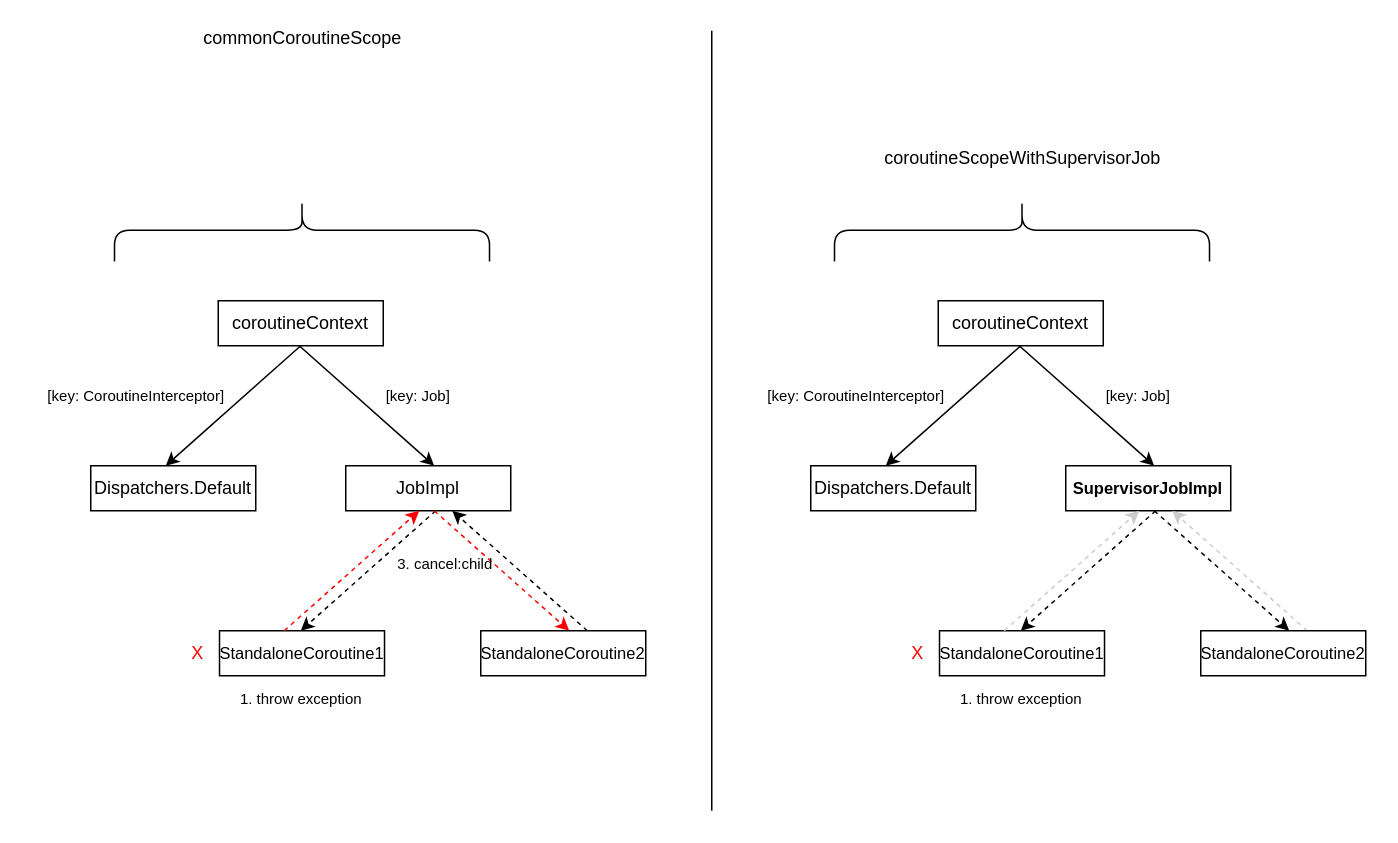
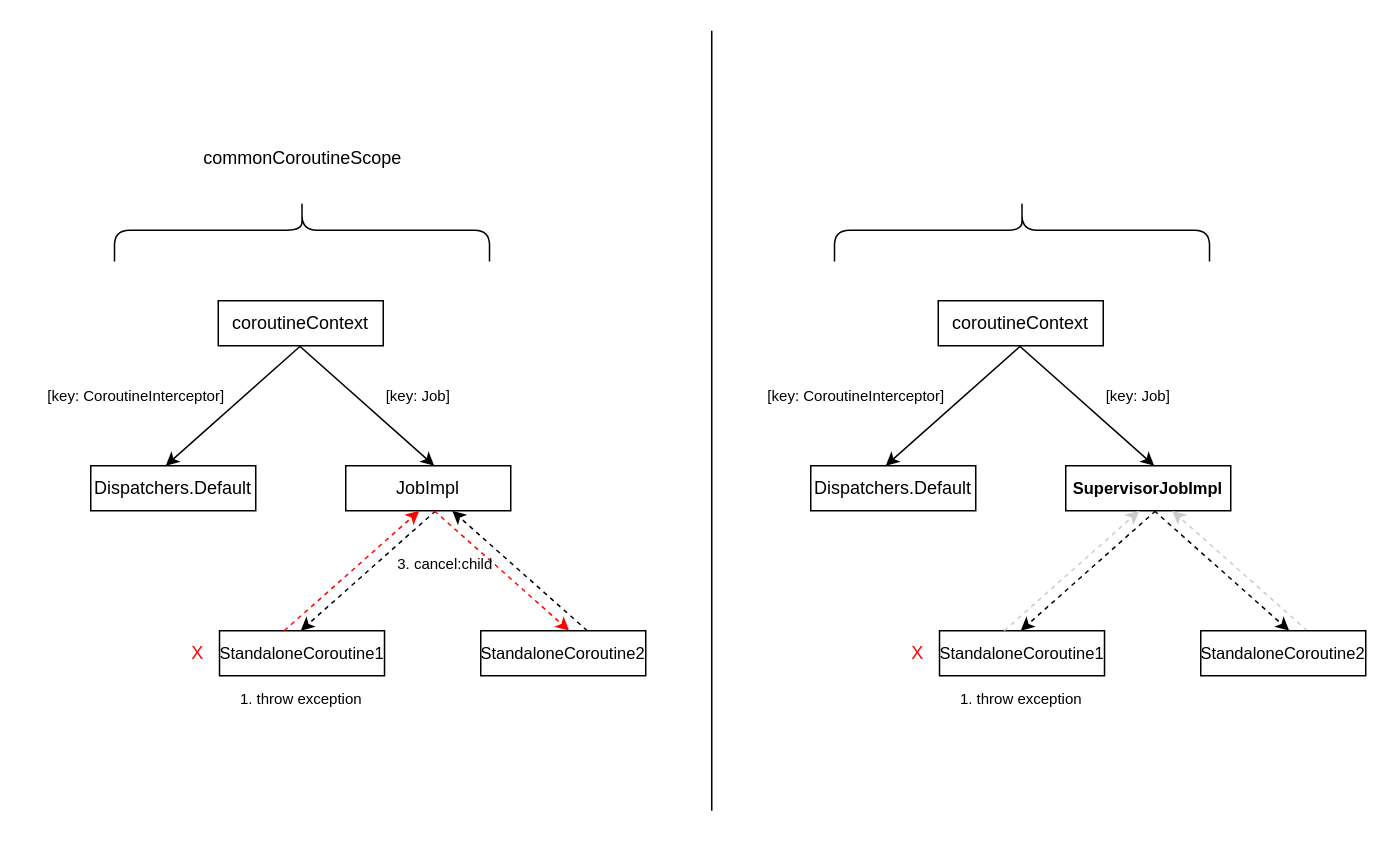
node "commonCoroutineScope": moved (302, 38) -> (302, 158)
node "coroutineScopeWithSupervisorJob": removed
